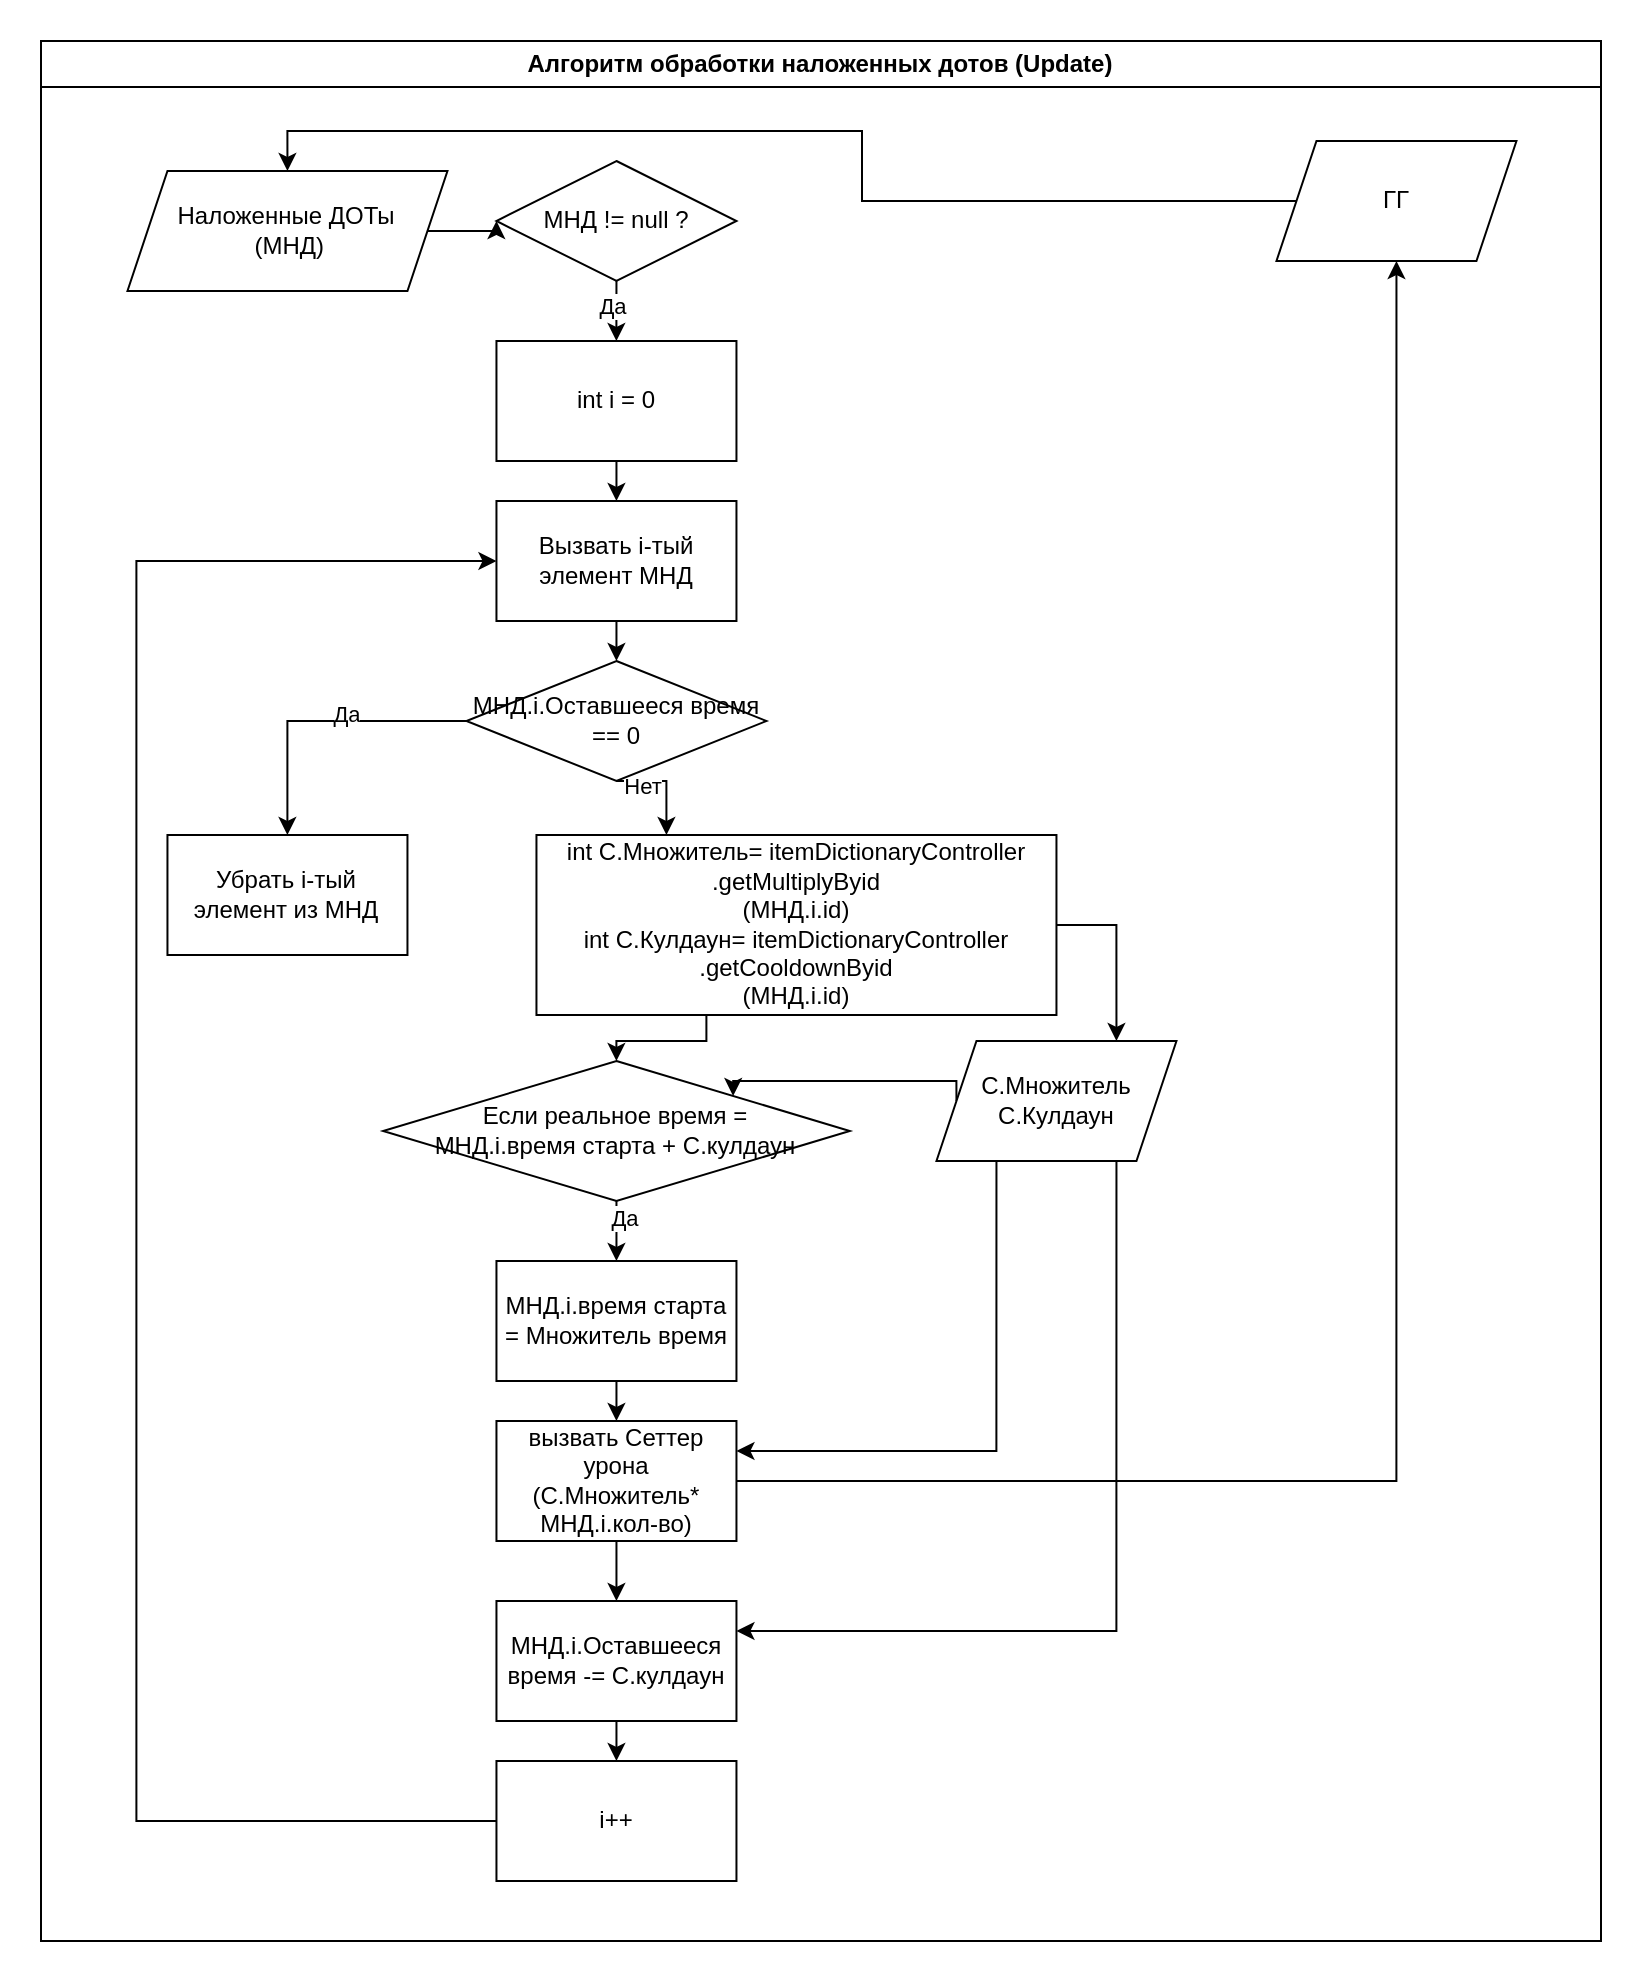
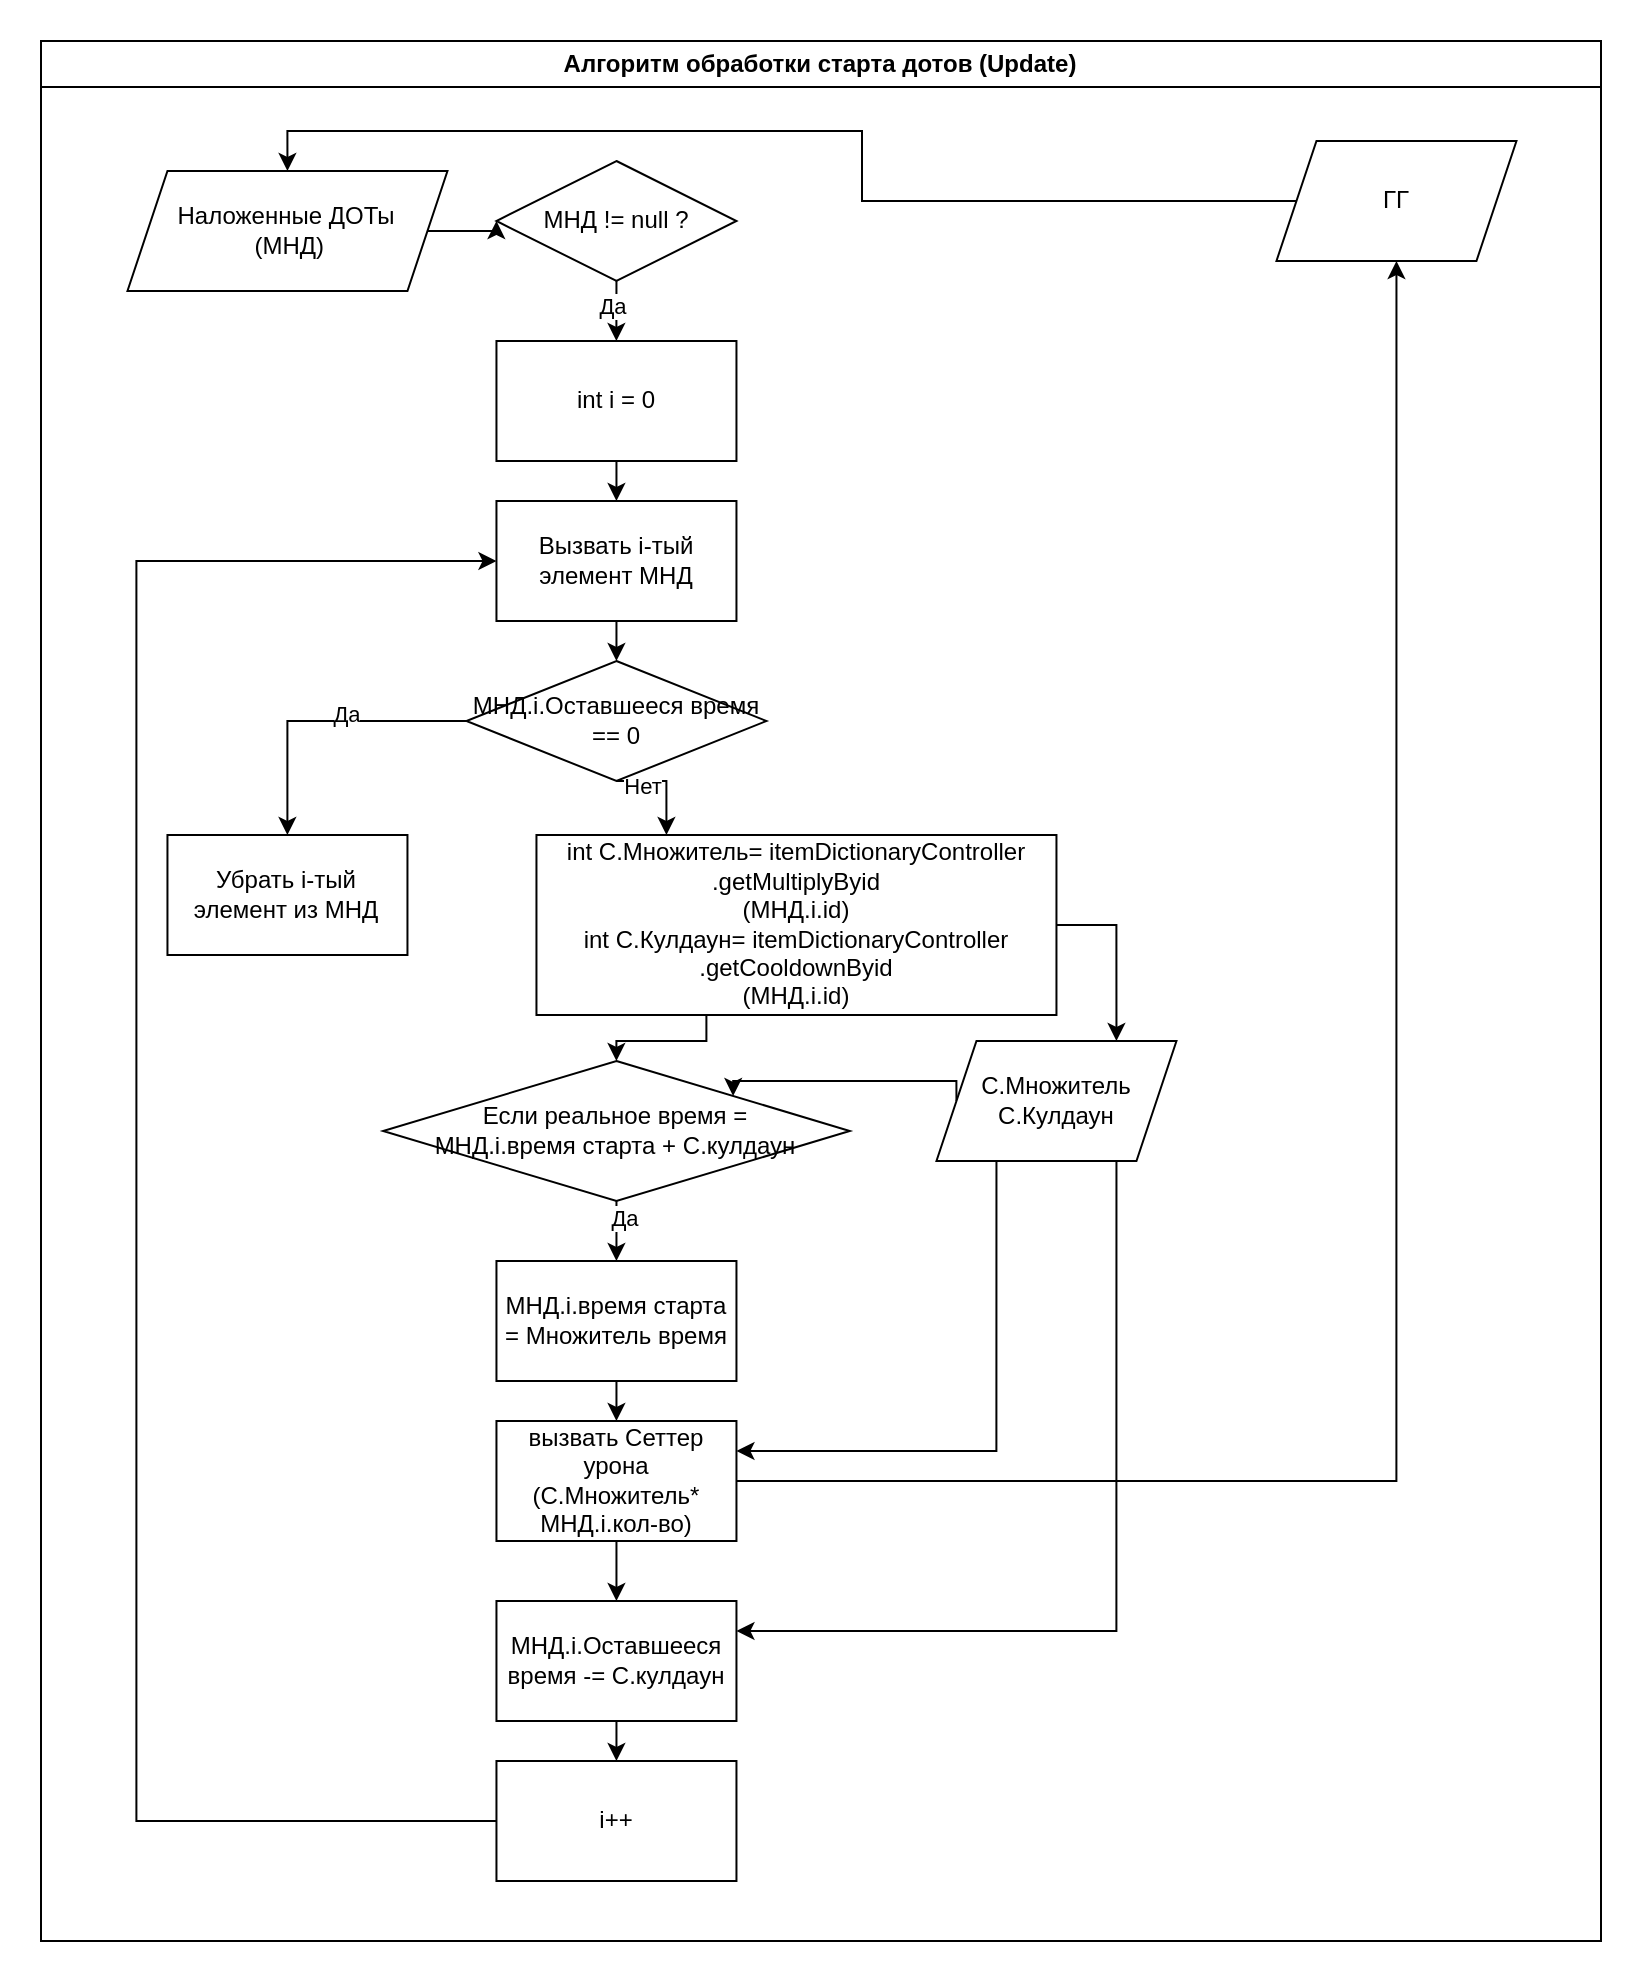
node "Алгоритм обработки наложенных дотов (Update)": label "Алгоритм обработки наложенных дотов (Update)" -> "Алгоритм обработки старта дотов (Update)"
